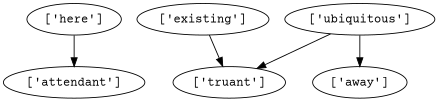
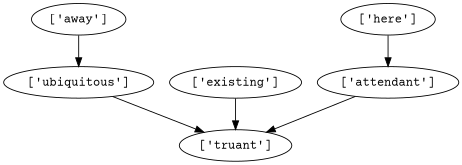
edge "['ubiquitous']" -> "['away']": reversed
edge "['attendant']" -> "['truant']": added
